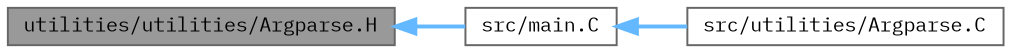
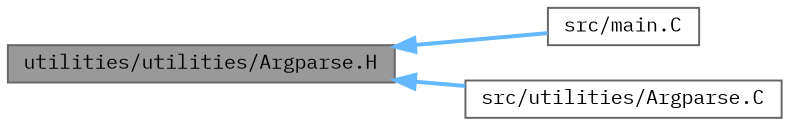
edge "src/utilities/Argparse.C" -> "src/main.C": now "src/utilities/Argparse.C" -> "utilities/utilities/Argparse.H"
